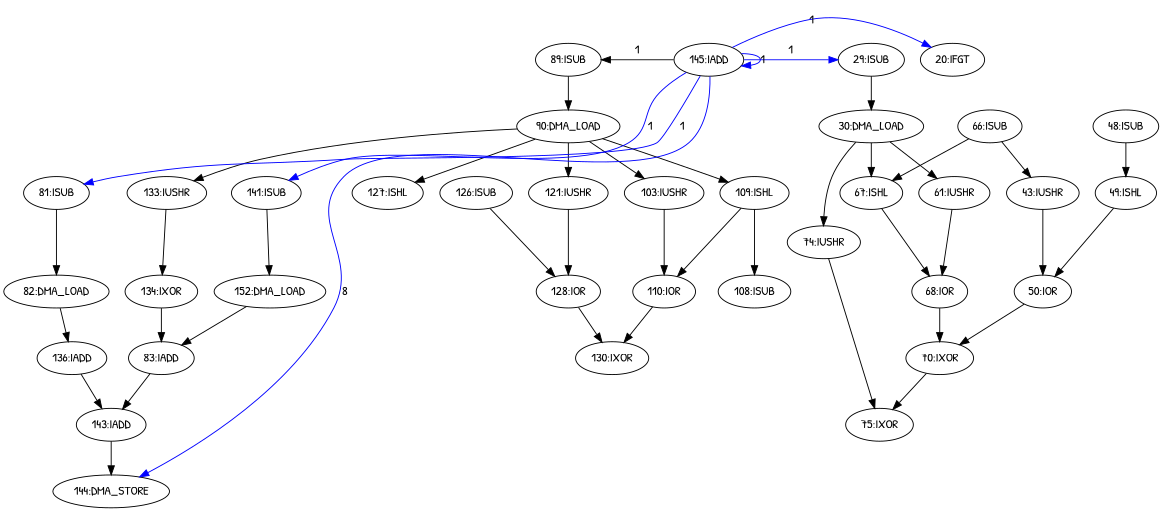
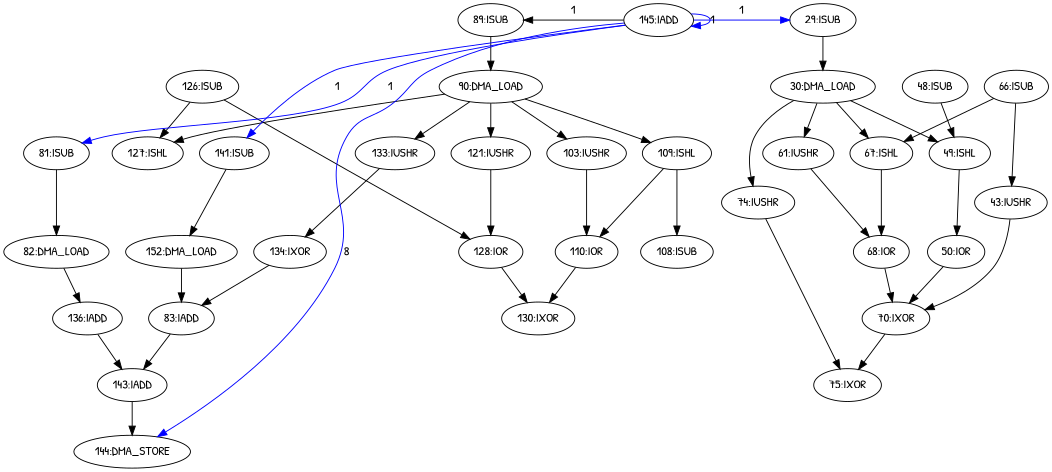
node "20:IFGT": removed
edge "126:ISUB" -> "127:ISHL": added
edge "30:DMA_LOAD" -> "49:ISHL": added
edge "43:IUSHR" -> "50:IOR": now "43:IUSHR" -> "70:IXOR"
